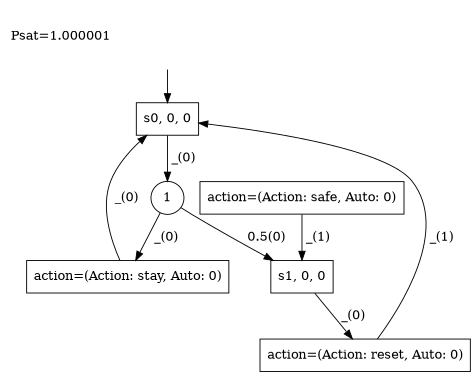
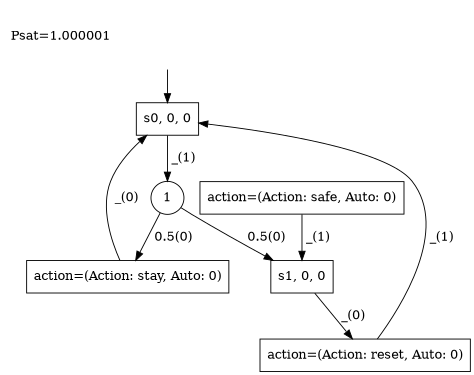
edge "s0, 0, 0" -> "1": label " _(0) " -> " _(1) "
edge "1" -> "action=(Action: stay, Auto: 0)": label " _(0) " -> " 0.5(0) "
